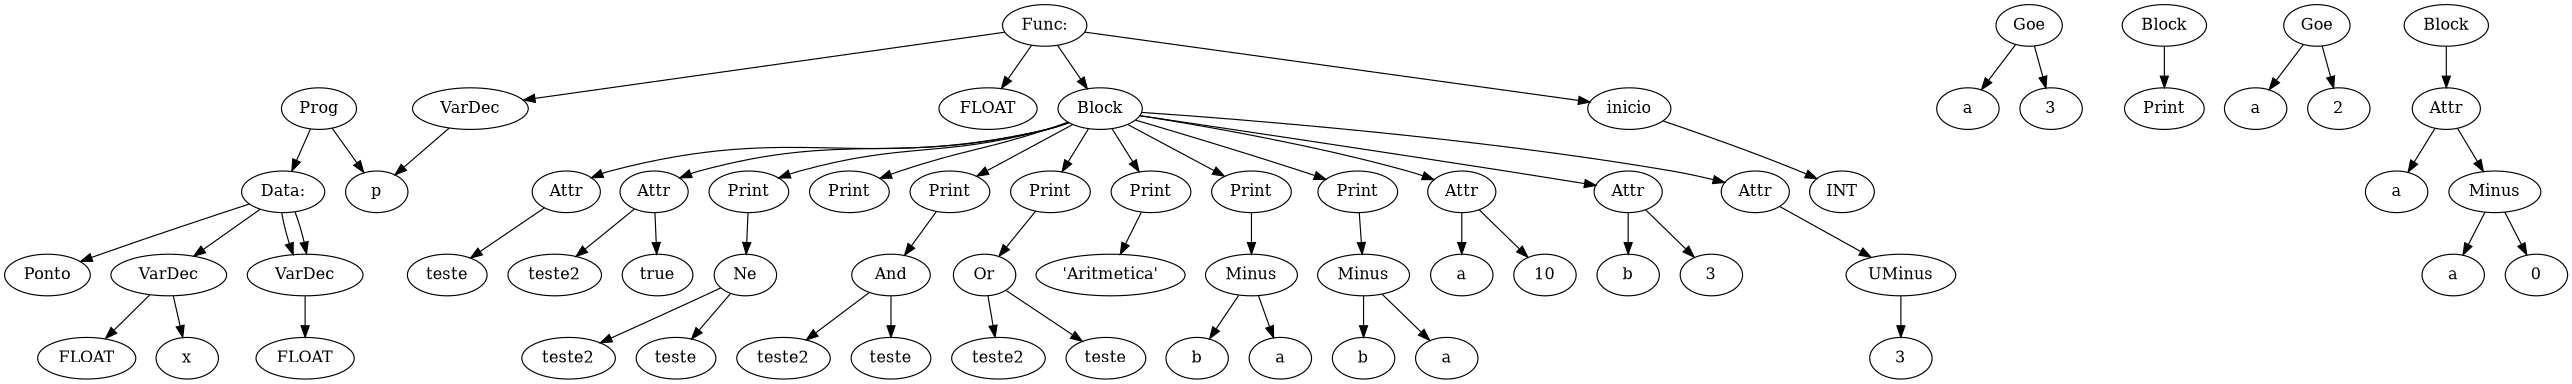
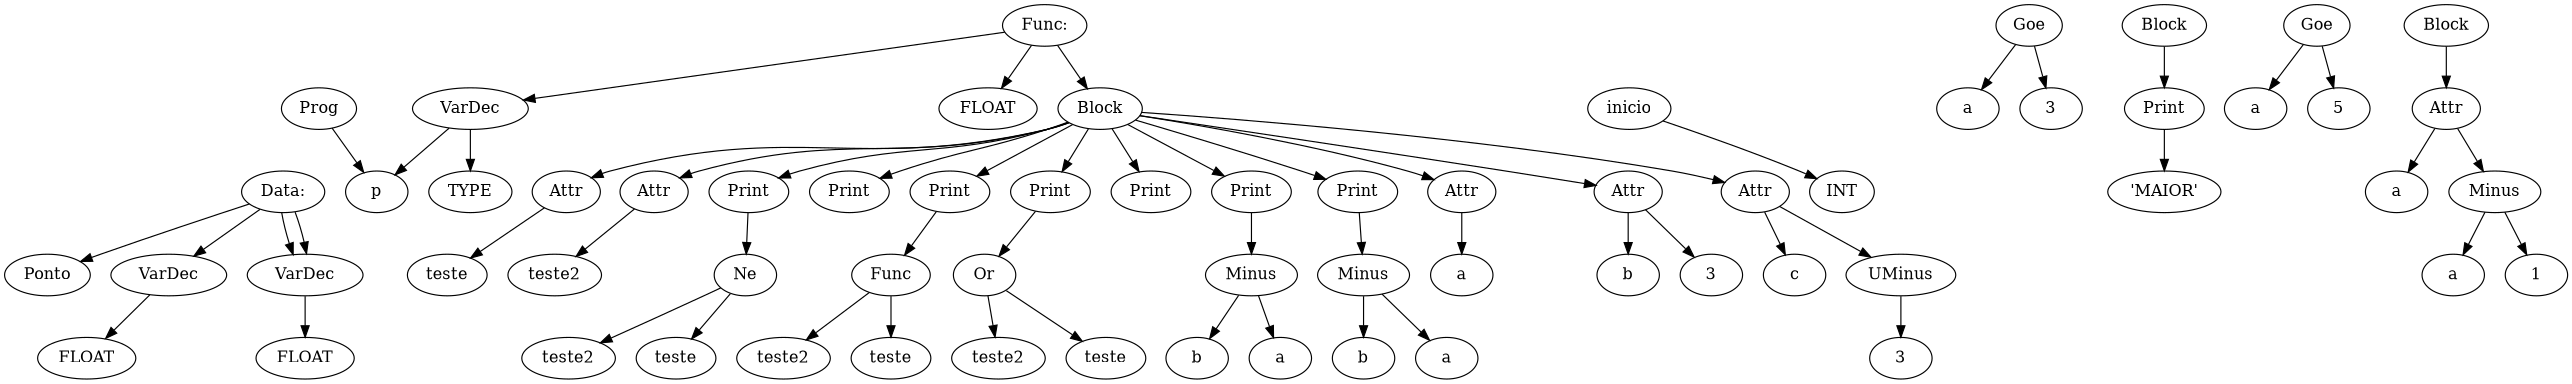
edge "Func:" -> "inicio": removed
node "2": label "2" -> "5"
edge "Prog" -> "Data:": removed
node "TYPE": added
node "'MAIOR'": added
node "true": removed
node "And": label "And" -> "Func"
node "'Aritmetica'": removed
node "10": removed
node "c": added
node "0": label "0" -> "1"
node "x": removed
